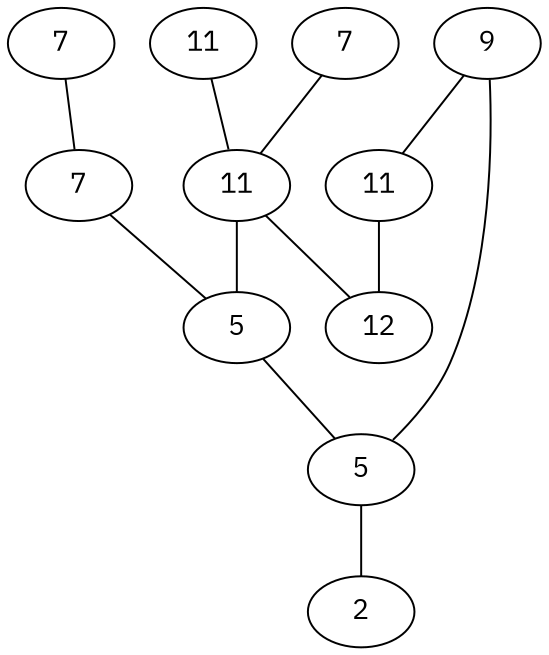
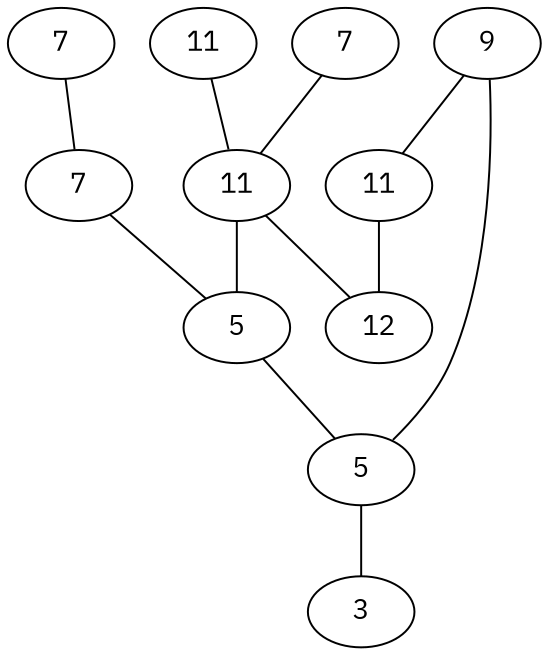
node "2": label "2" -> "3"
